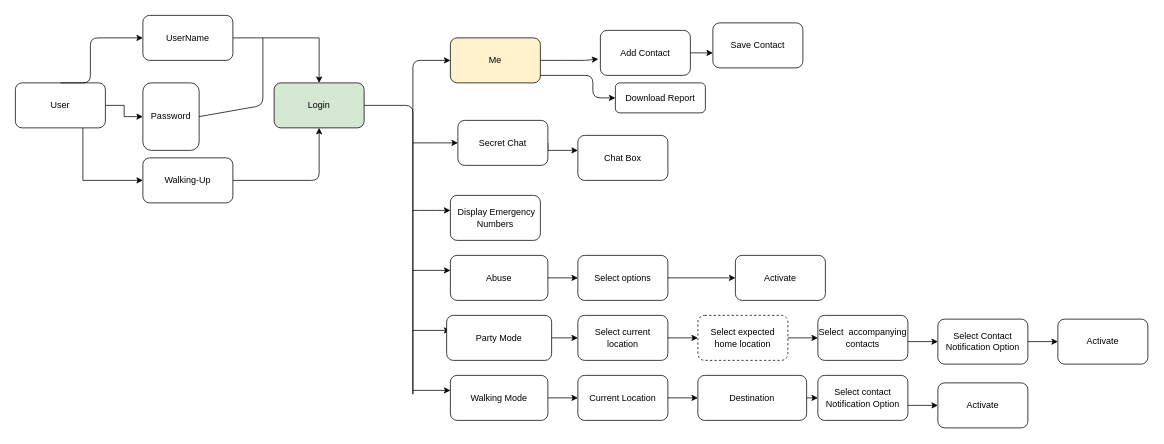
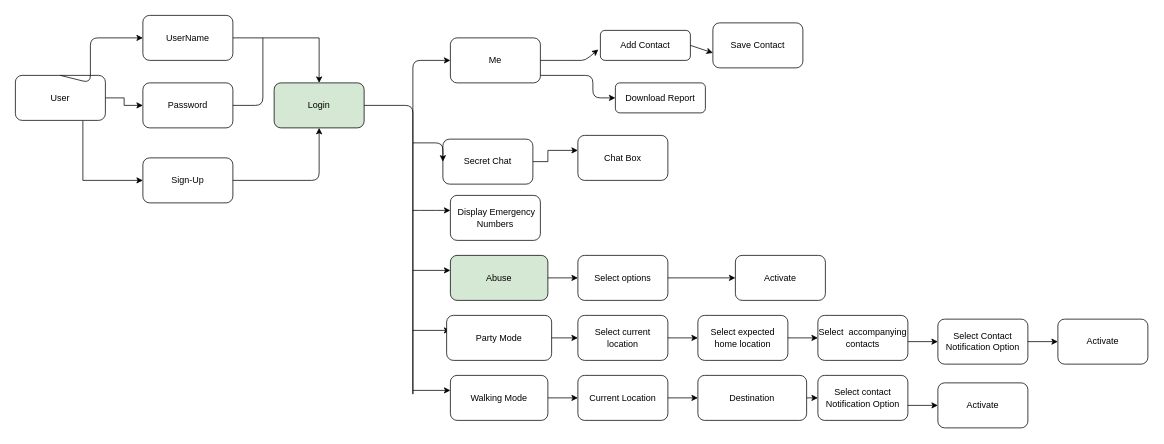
node "Add Contact": size 90x45 -> 90x30
node "Me": fillcolor #fff2cc -> #ffffff
node "User": moved (60, 105) -> (60, 98)
node "Password": size 56x68 -> 90x45
node "Secret Chat": moved (503, 143) -> (488, 162)
node "Walking-Up": label "Walking-Up" -> "Sign-Up"
node "Abuse": fillcolor #ffffff -> #d5e8d4
node "Select expected home location": style dashed -> solid
